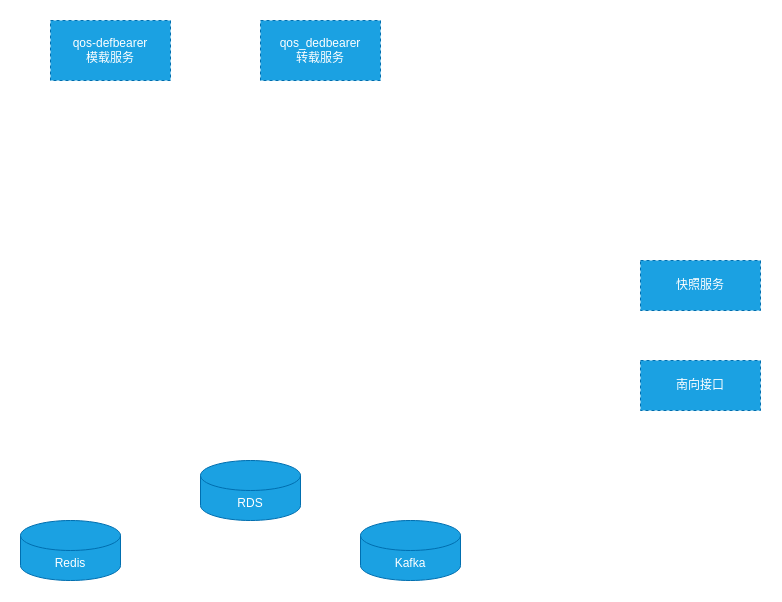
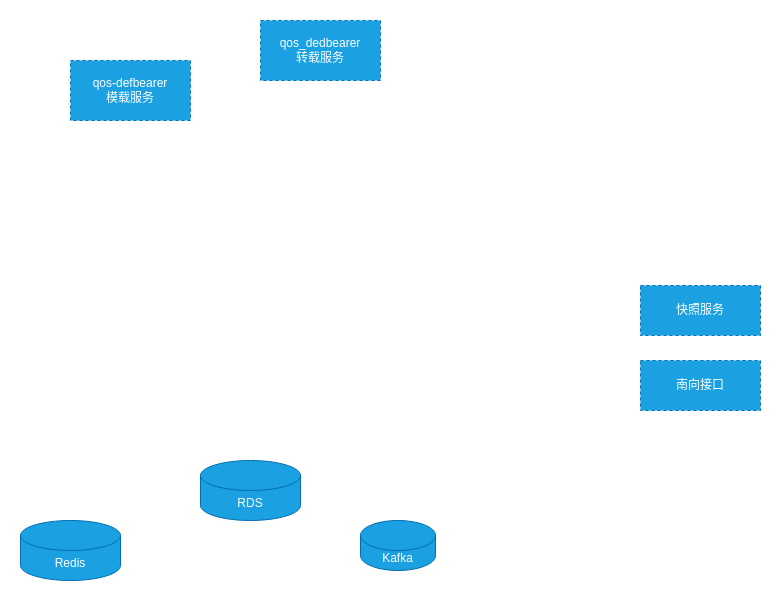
node "qos-defbearer 模载服务": moved (111, 51) -> (131, 91)
node "快照服务": moved (701, 286) -> (701, 311)
node "Kafka": size 100x60 -> 75x50
